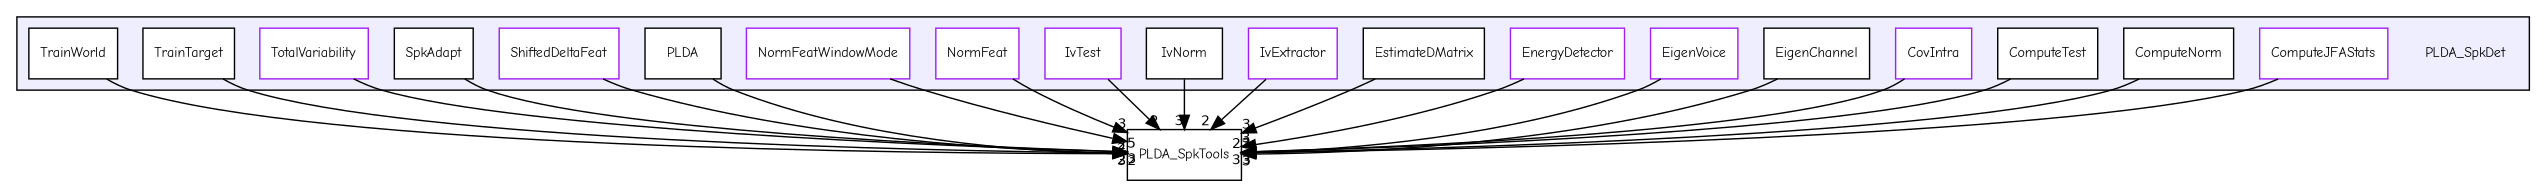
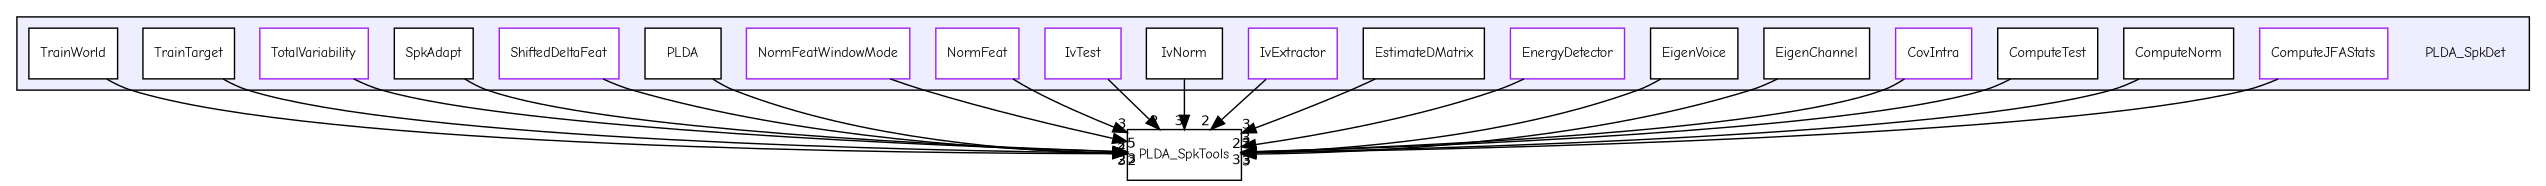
node "EigenVoice": color purple -> black
